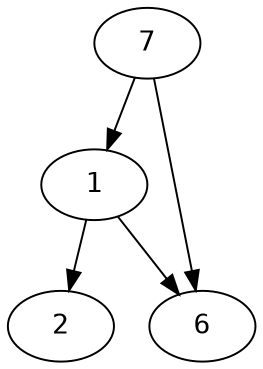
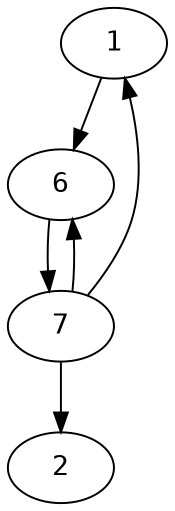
edge "6" -> "7": added
edge "1" -> "2": now "7" -> "2"
